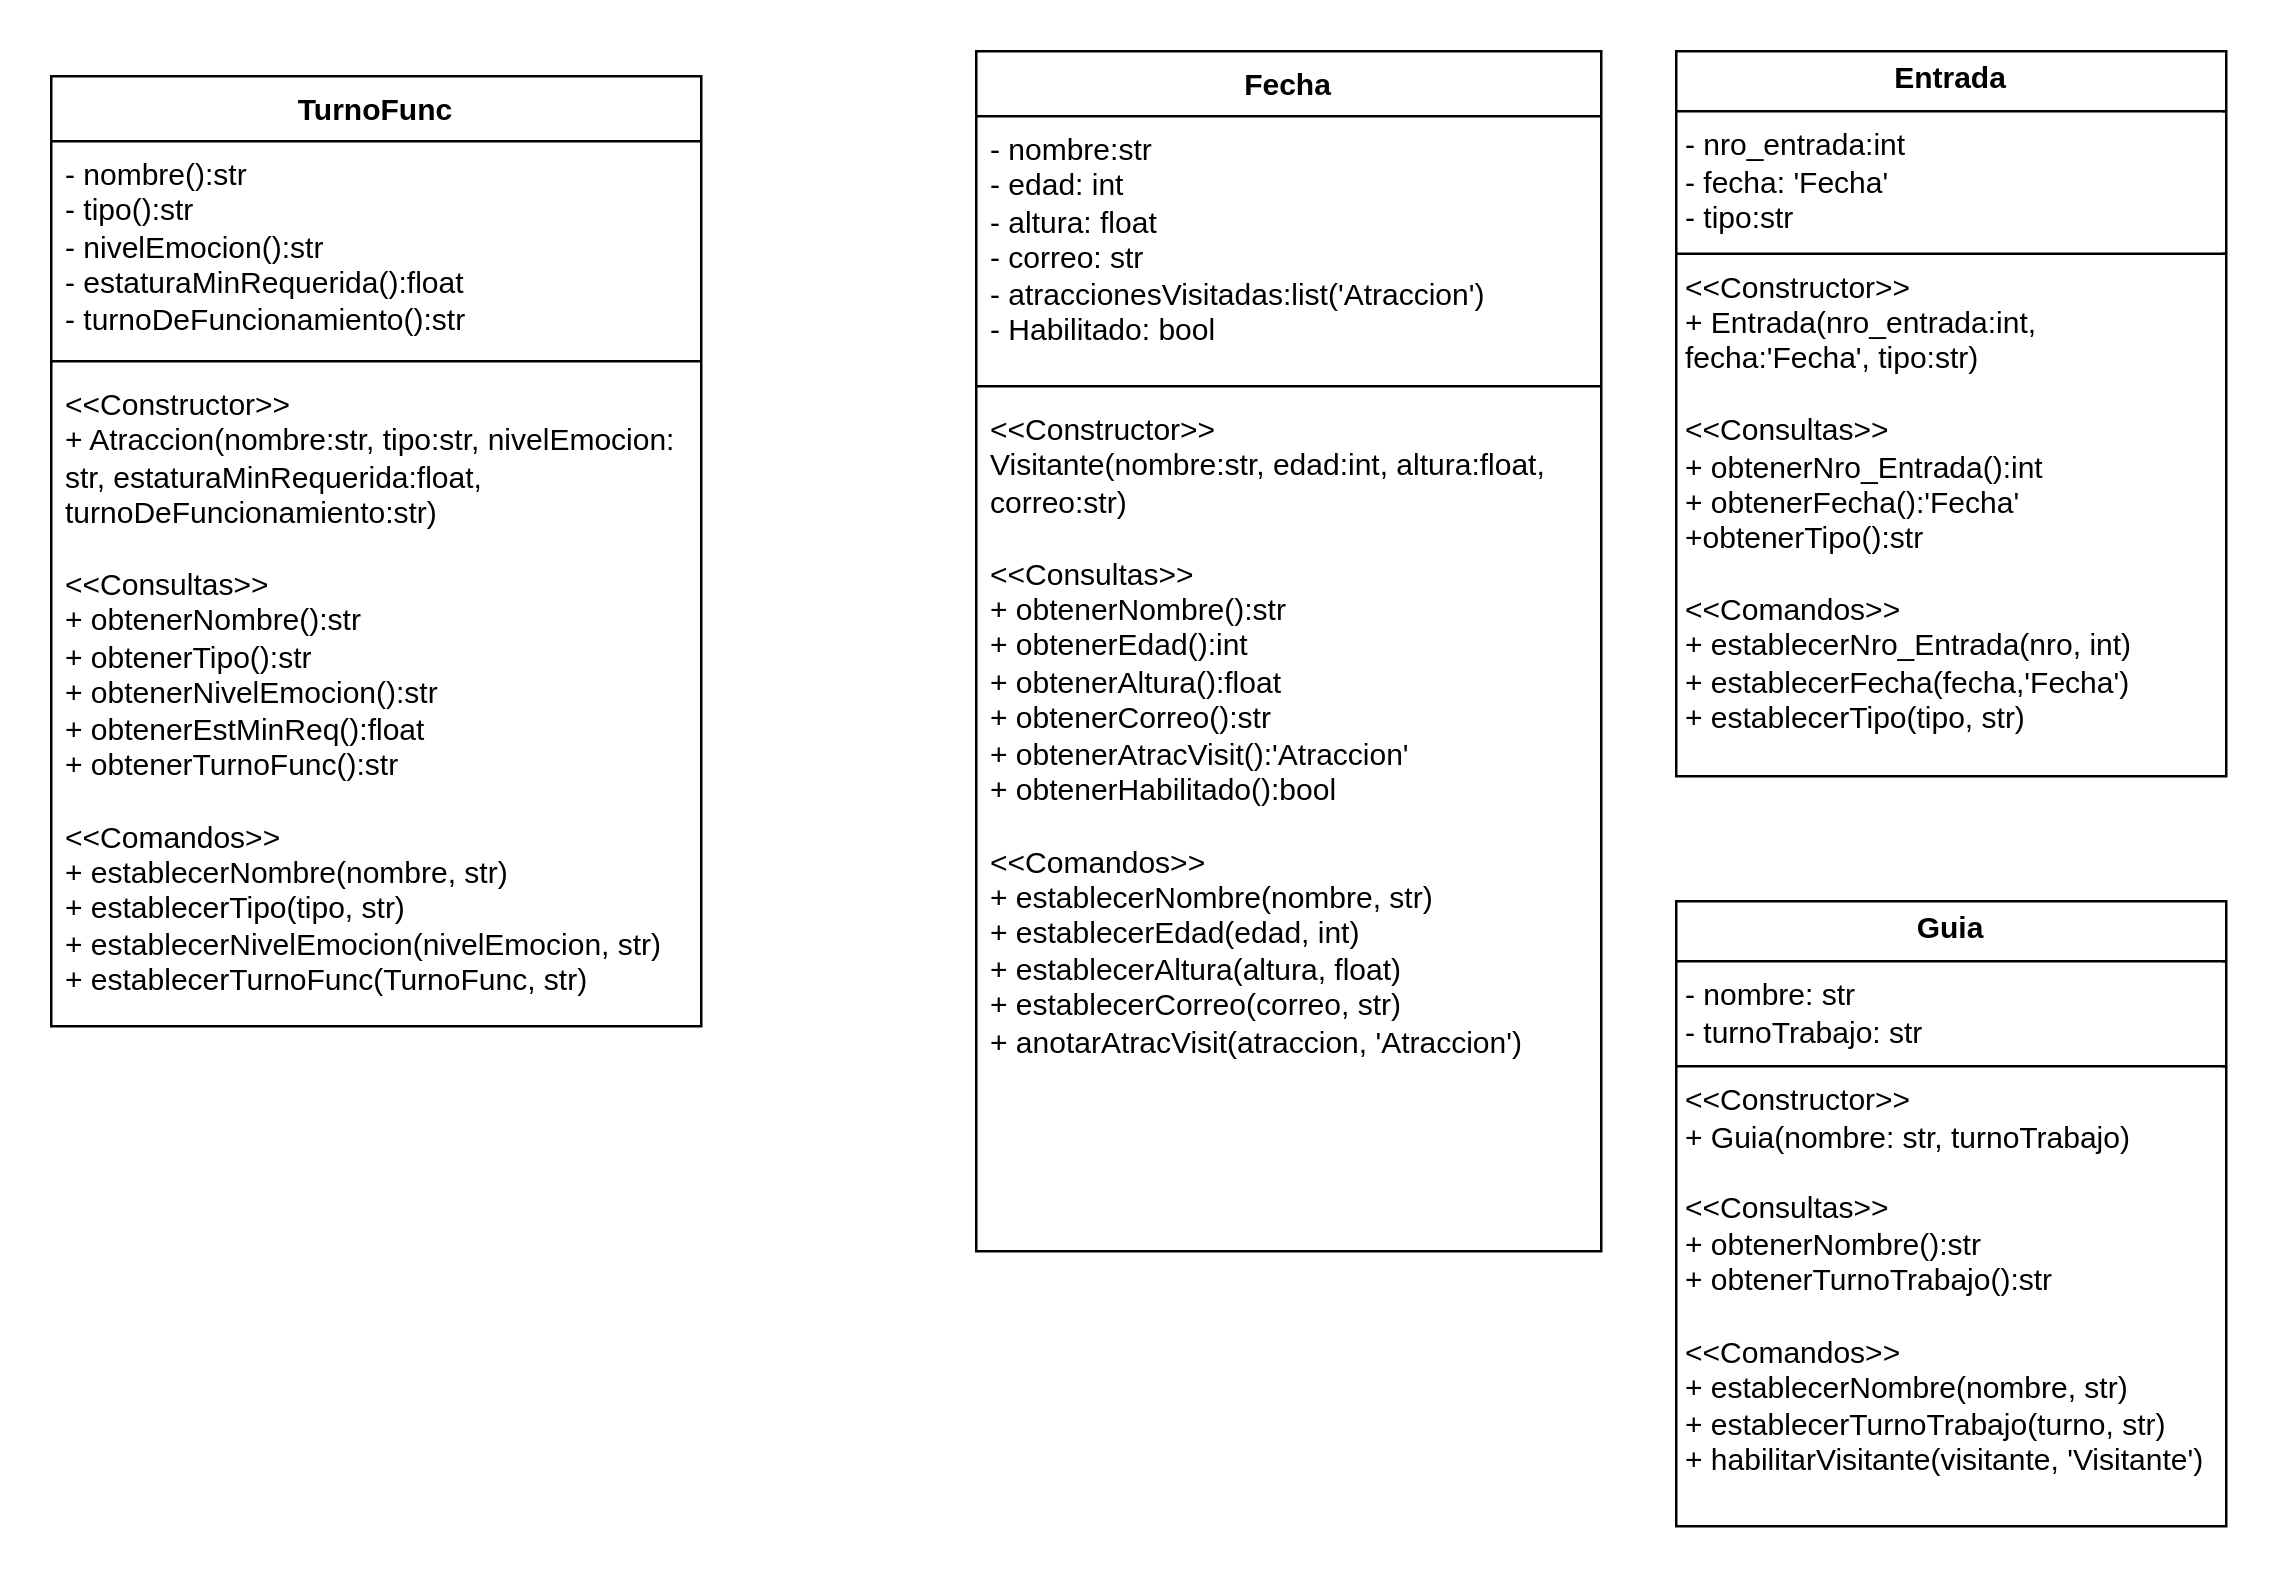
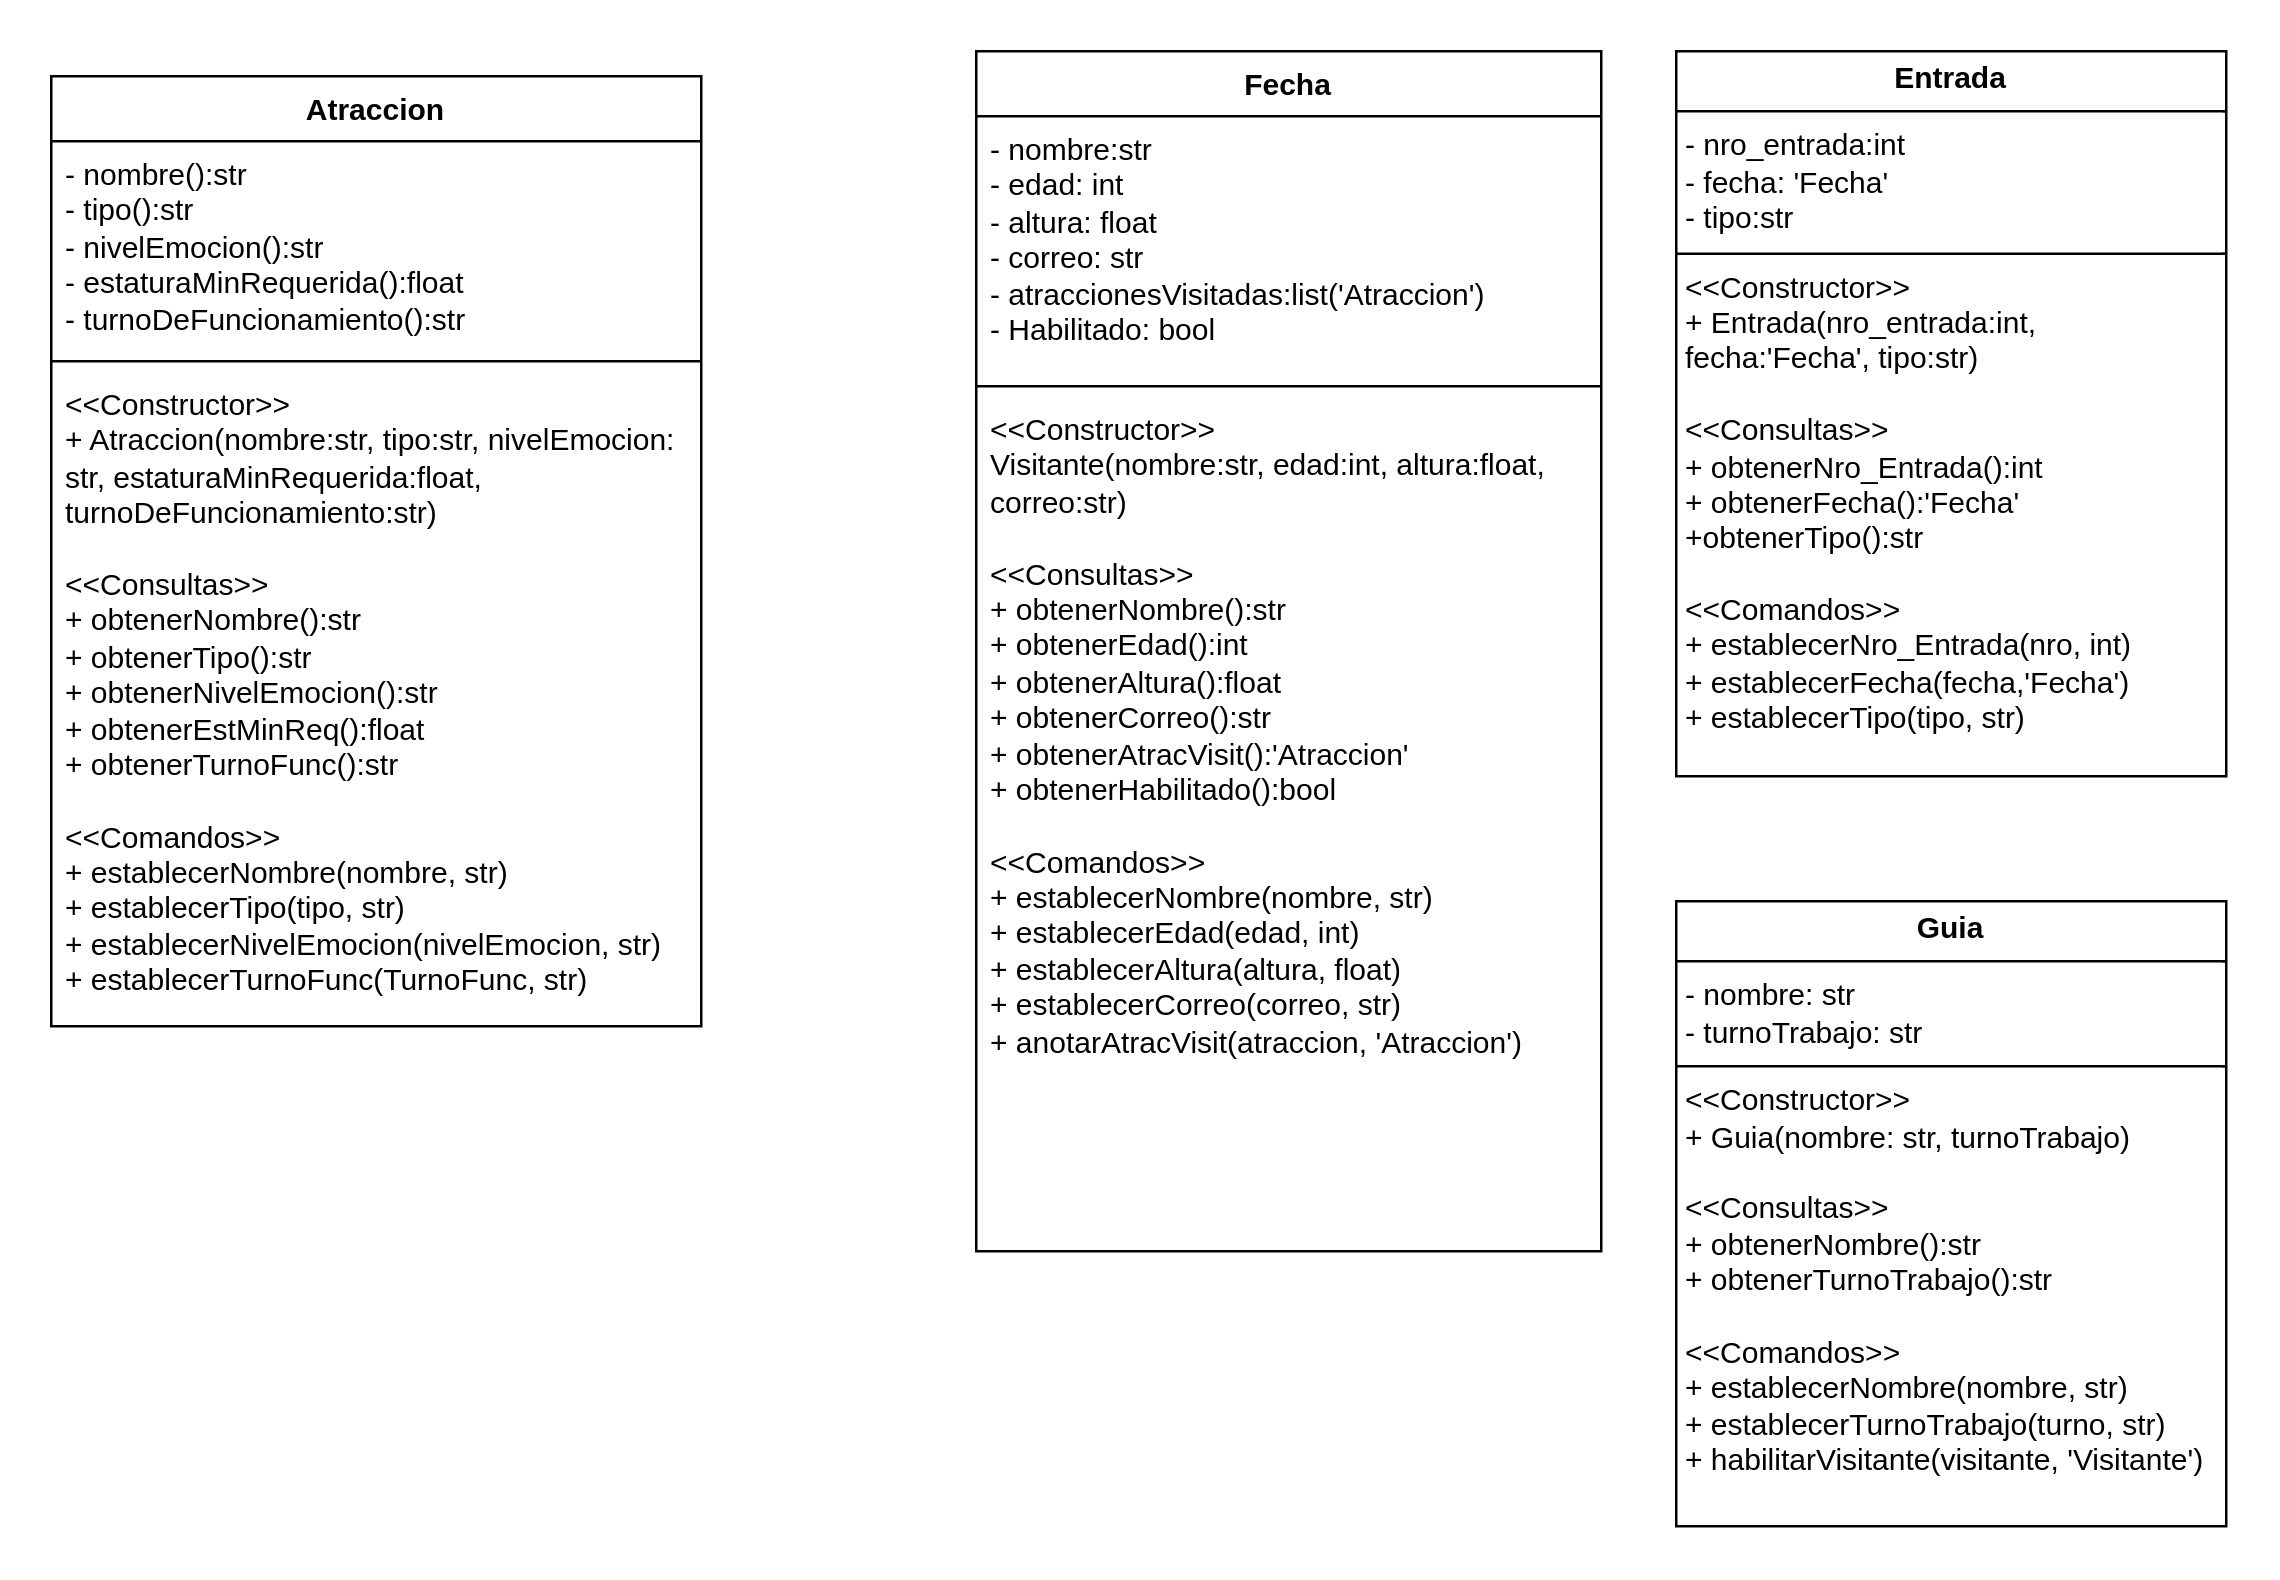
node "TurnoFunc": label "TurnoFunc" -> "Atraccion"
